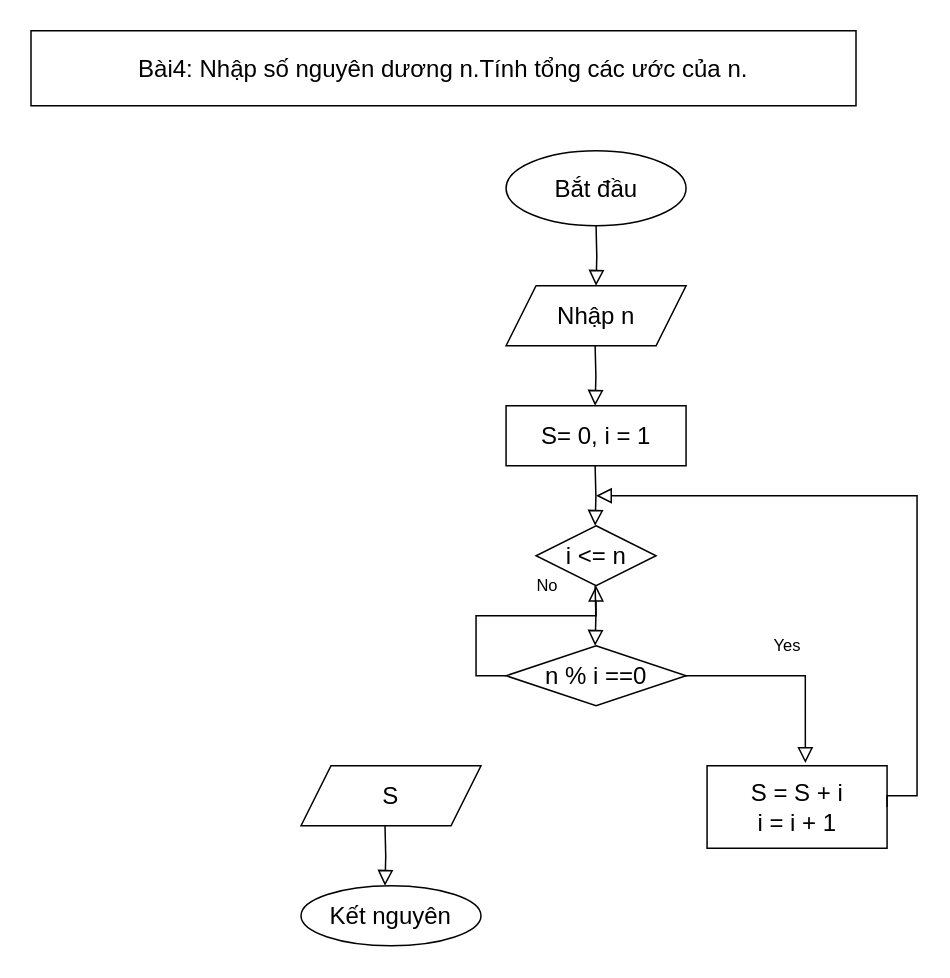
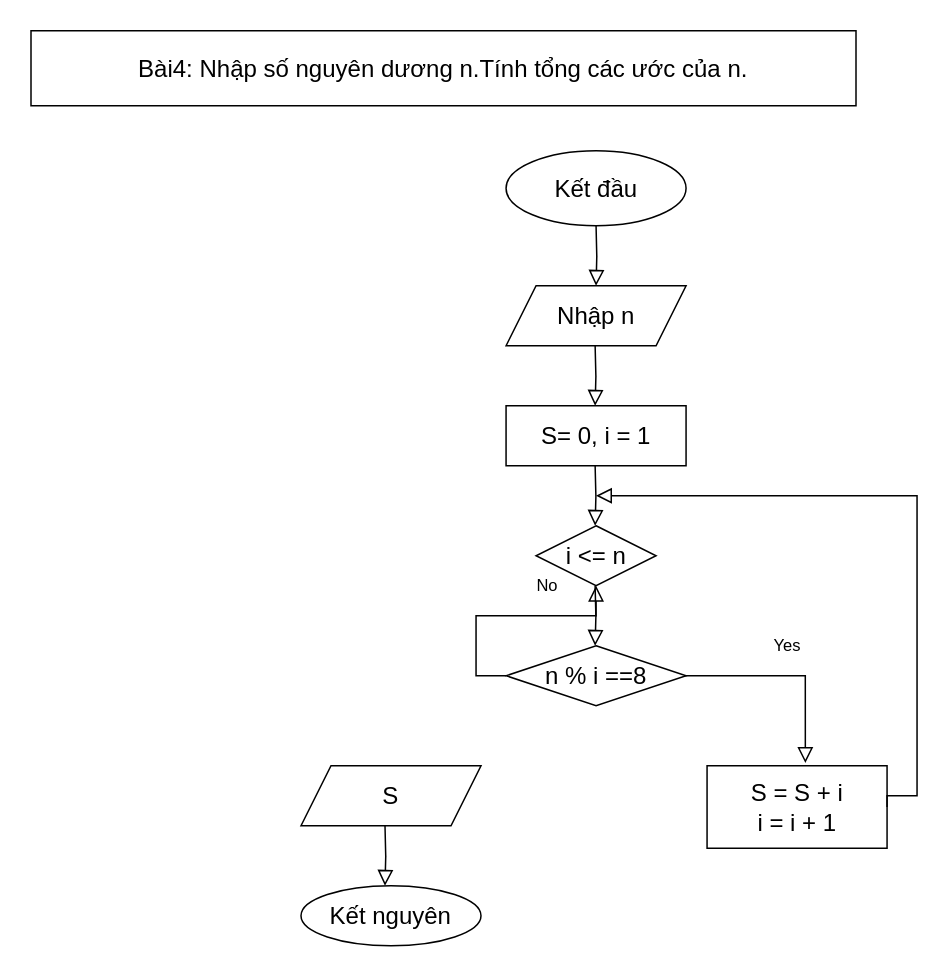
node "Bắt đầu": label "Bắt đầu" -> "Kết đầu"
node "n % i ==0": label "n % i ==0" -> "n % i ==8"
